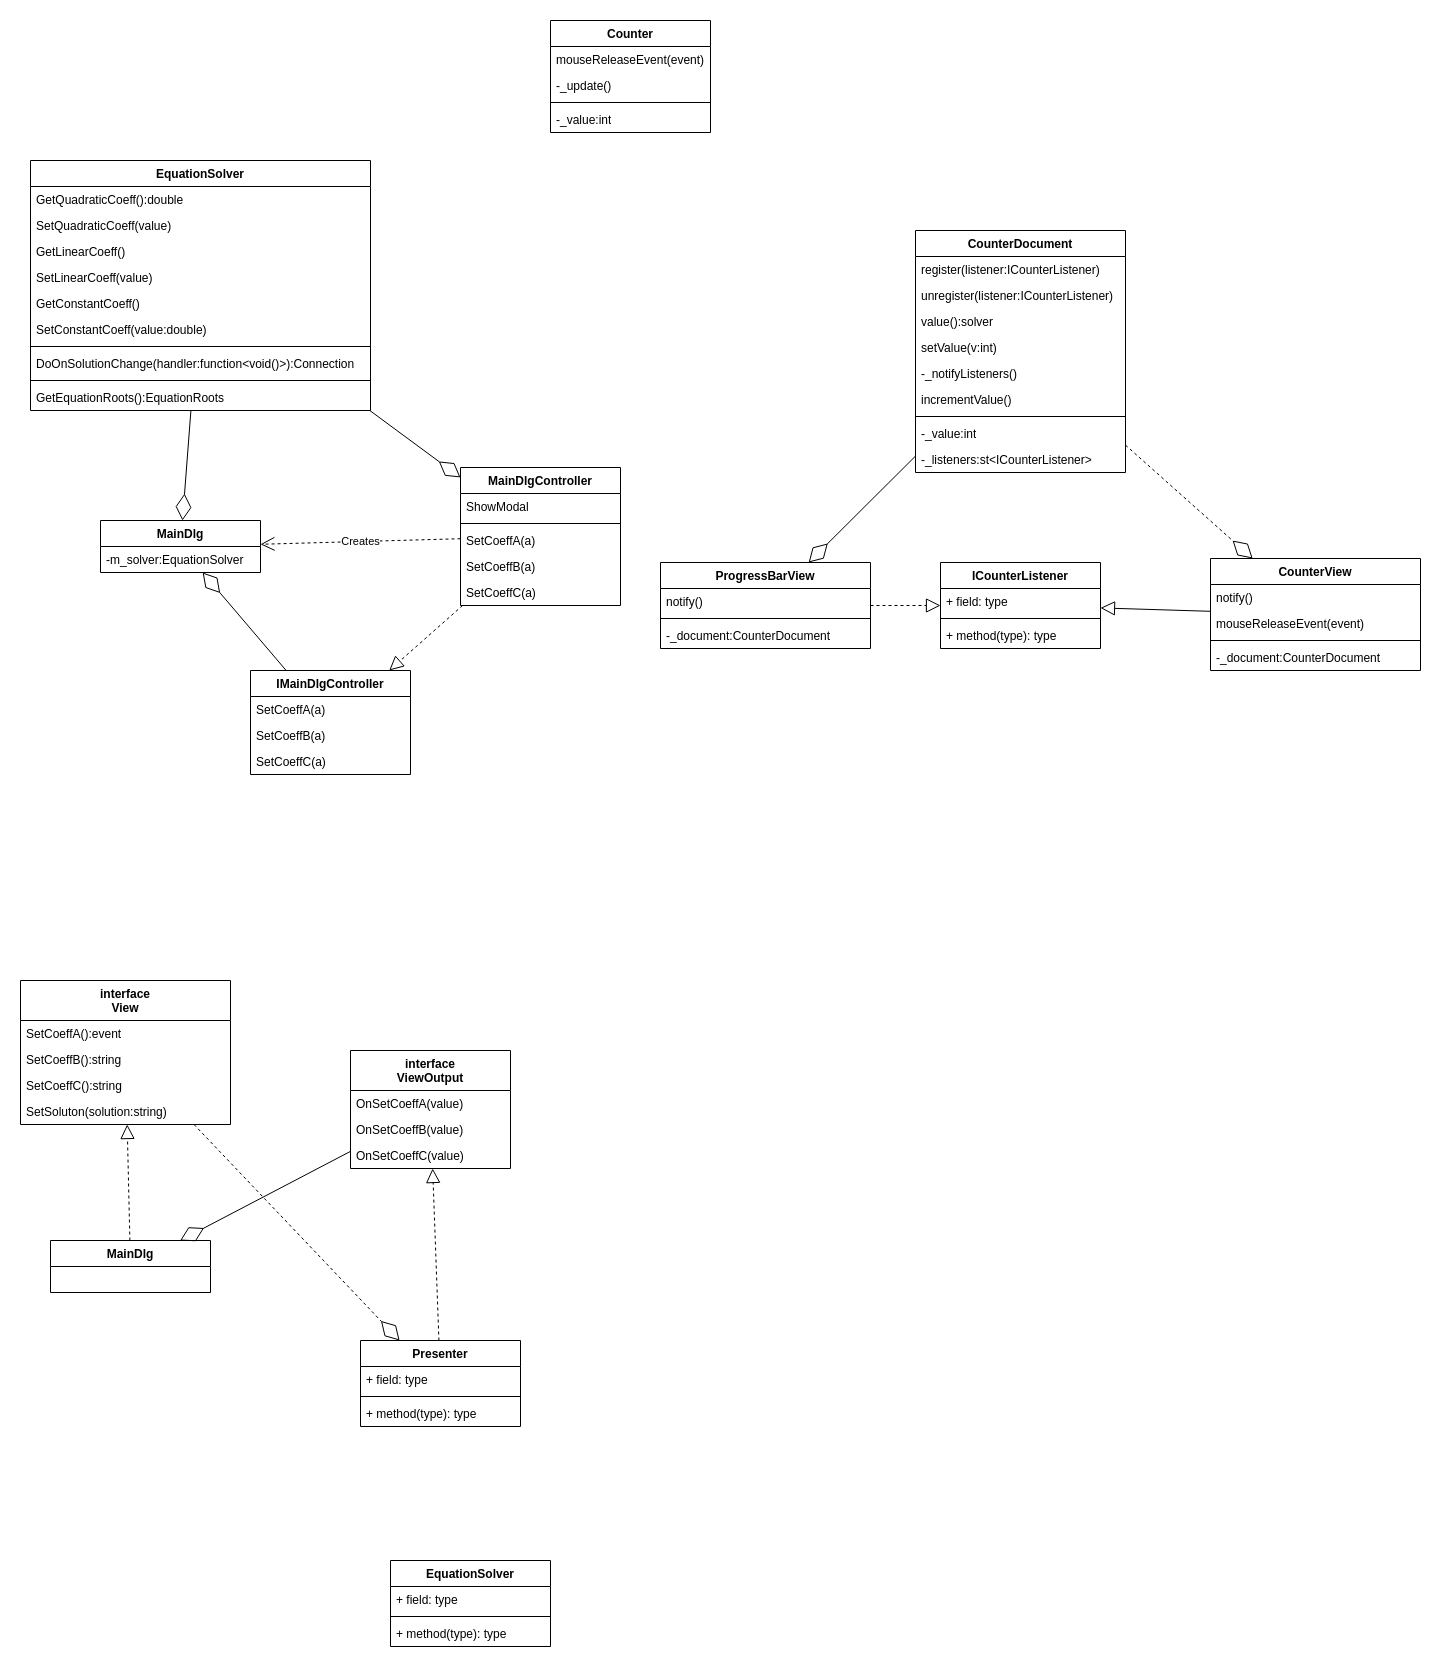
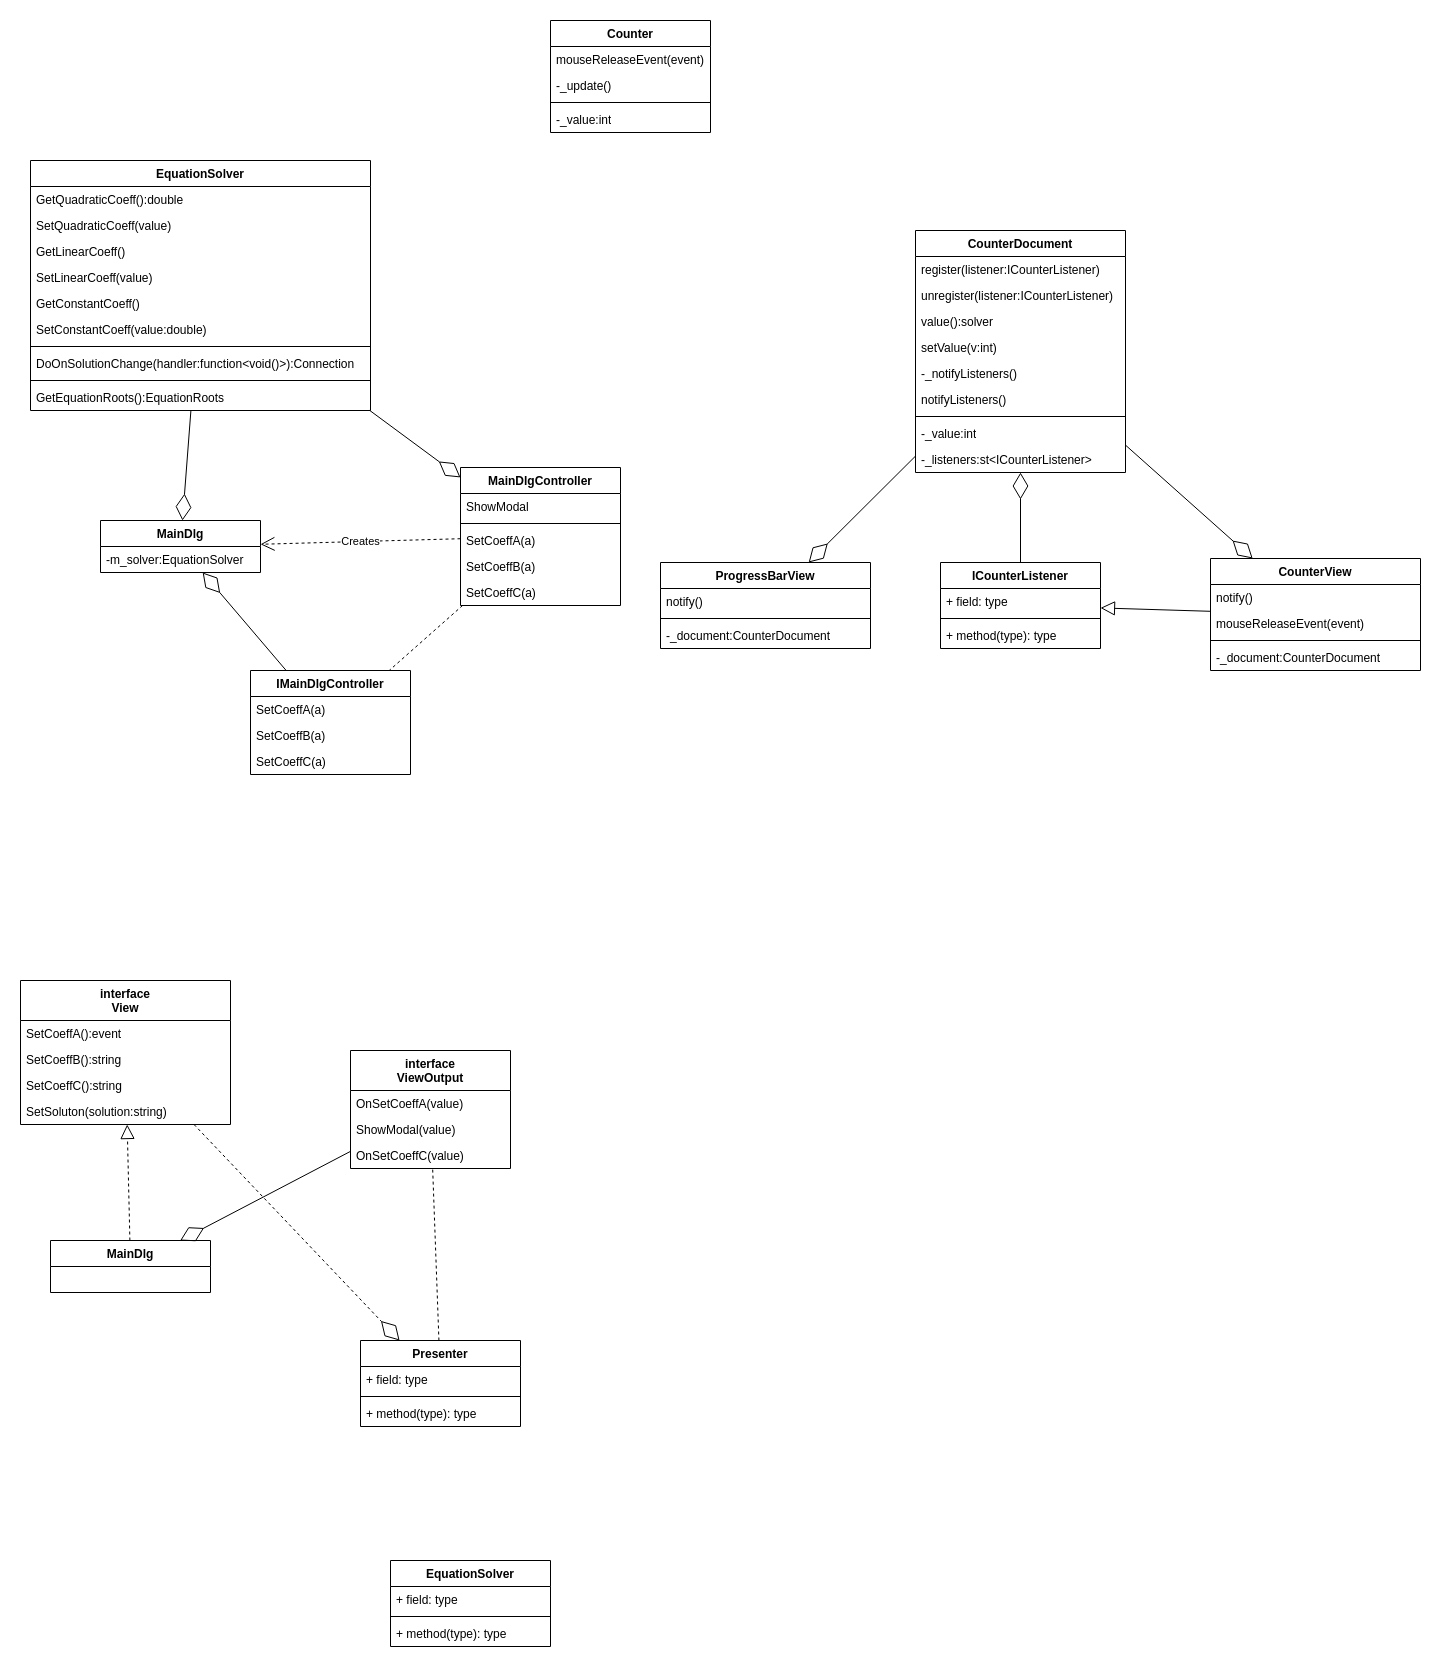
node "incrementValue()": label "incrementValue()" -> "notifyListeners()"
edge "CounterDocument" -> "CounterView": style dashed -> solid
edge "ICounterListener" -> "CounterDocument": added
edge "ProgressBarView" -> "ICounterListener": removed
edge "MainDlgController" -> "IMainDlgController": arrowhead block -> none
node "OnSetCoeffB(value)": label "OnSetCoeffB(value)" -> "ShowModal(value)"
edge "Presenter" -> "interface ViewOutput": arrowhead block -> none
